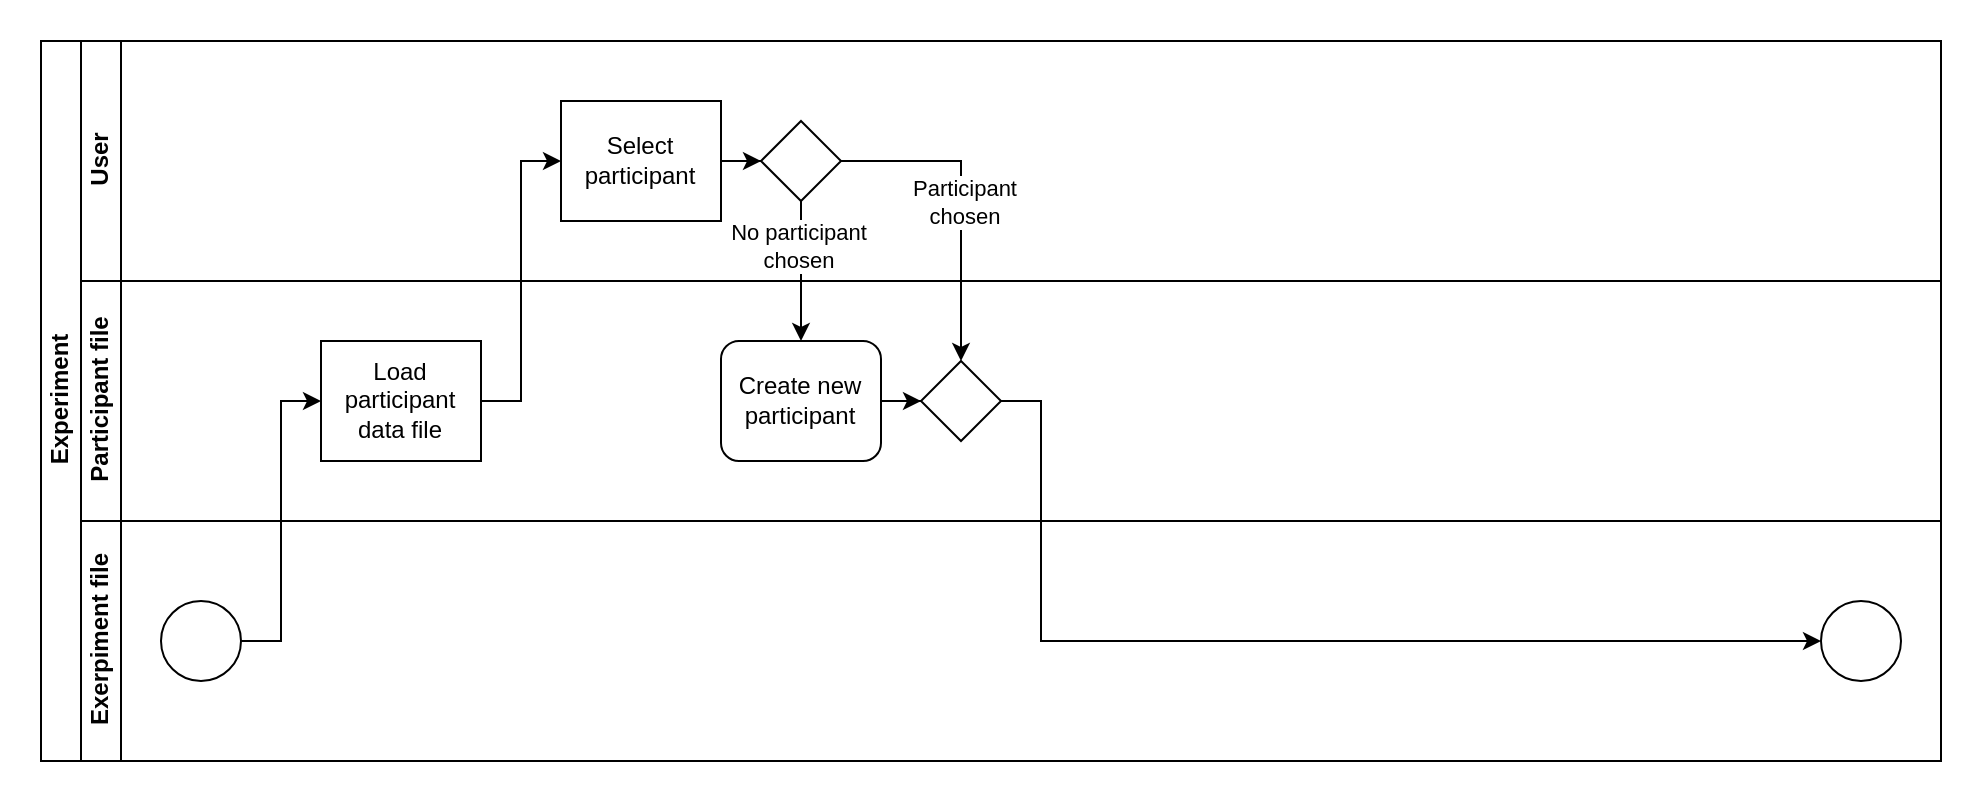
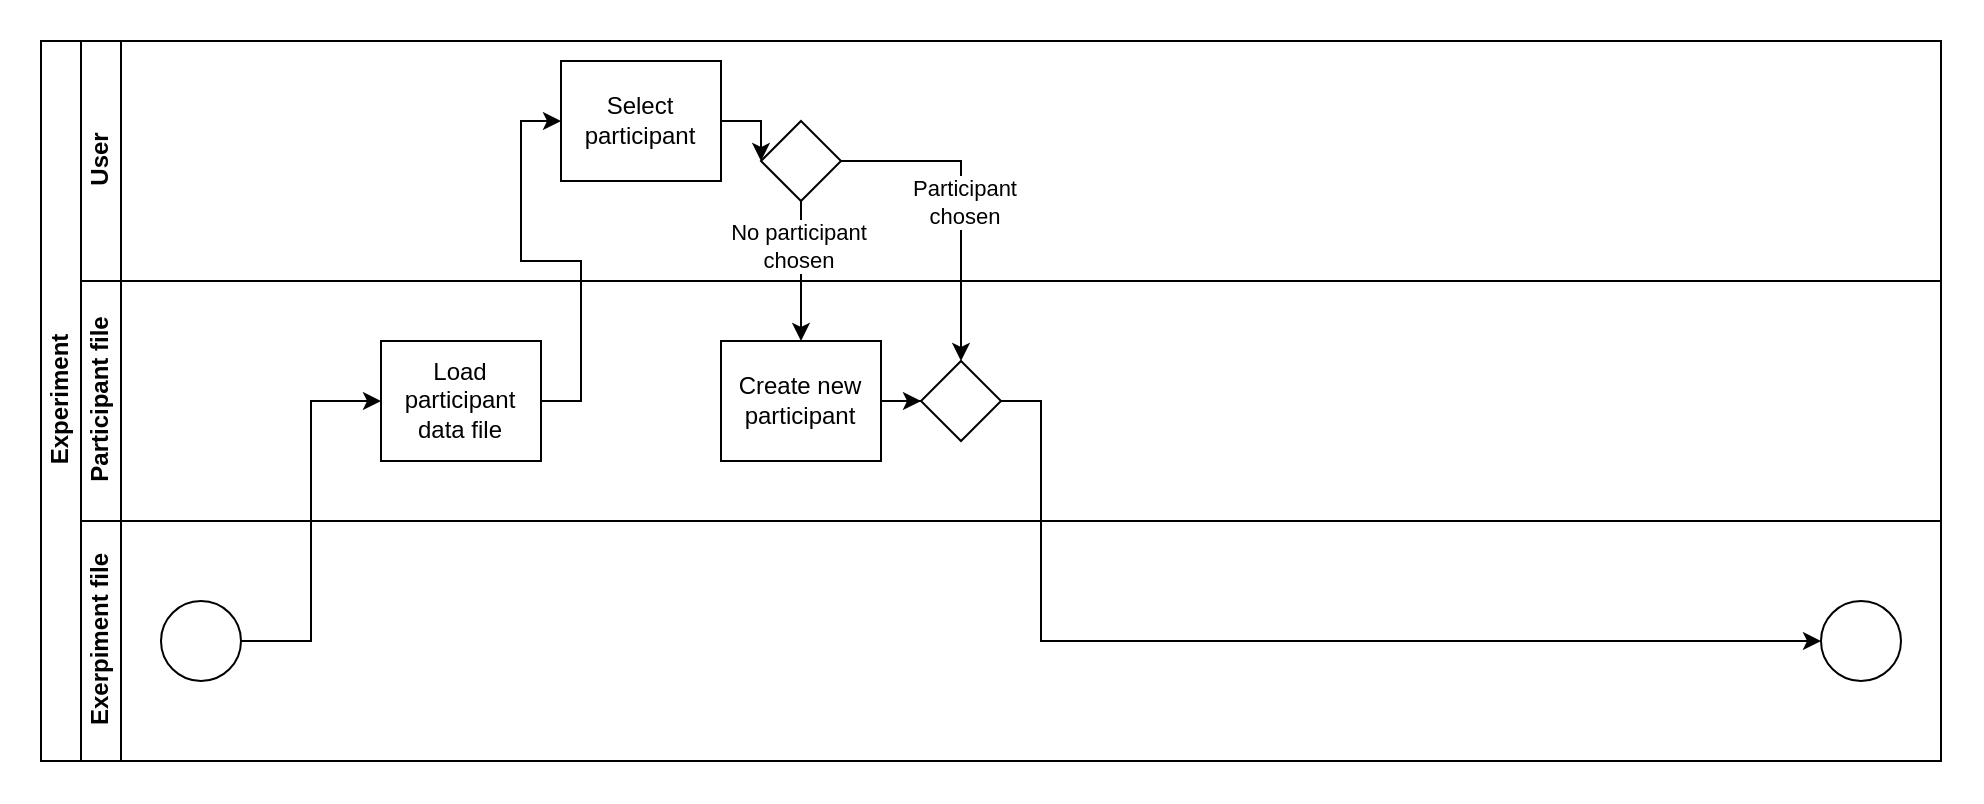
node "Select participant": moved (641, 161) -> (641, 121)
node "Load participant data file": moved (401, 401) -> (461, 401)
node "Create new participant": shape rounded rectangle -> rectangle
